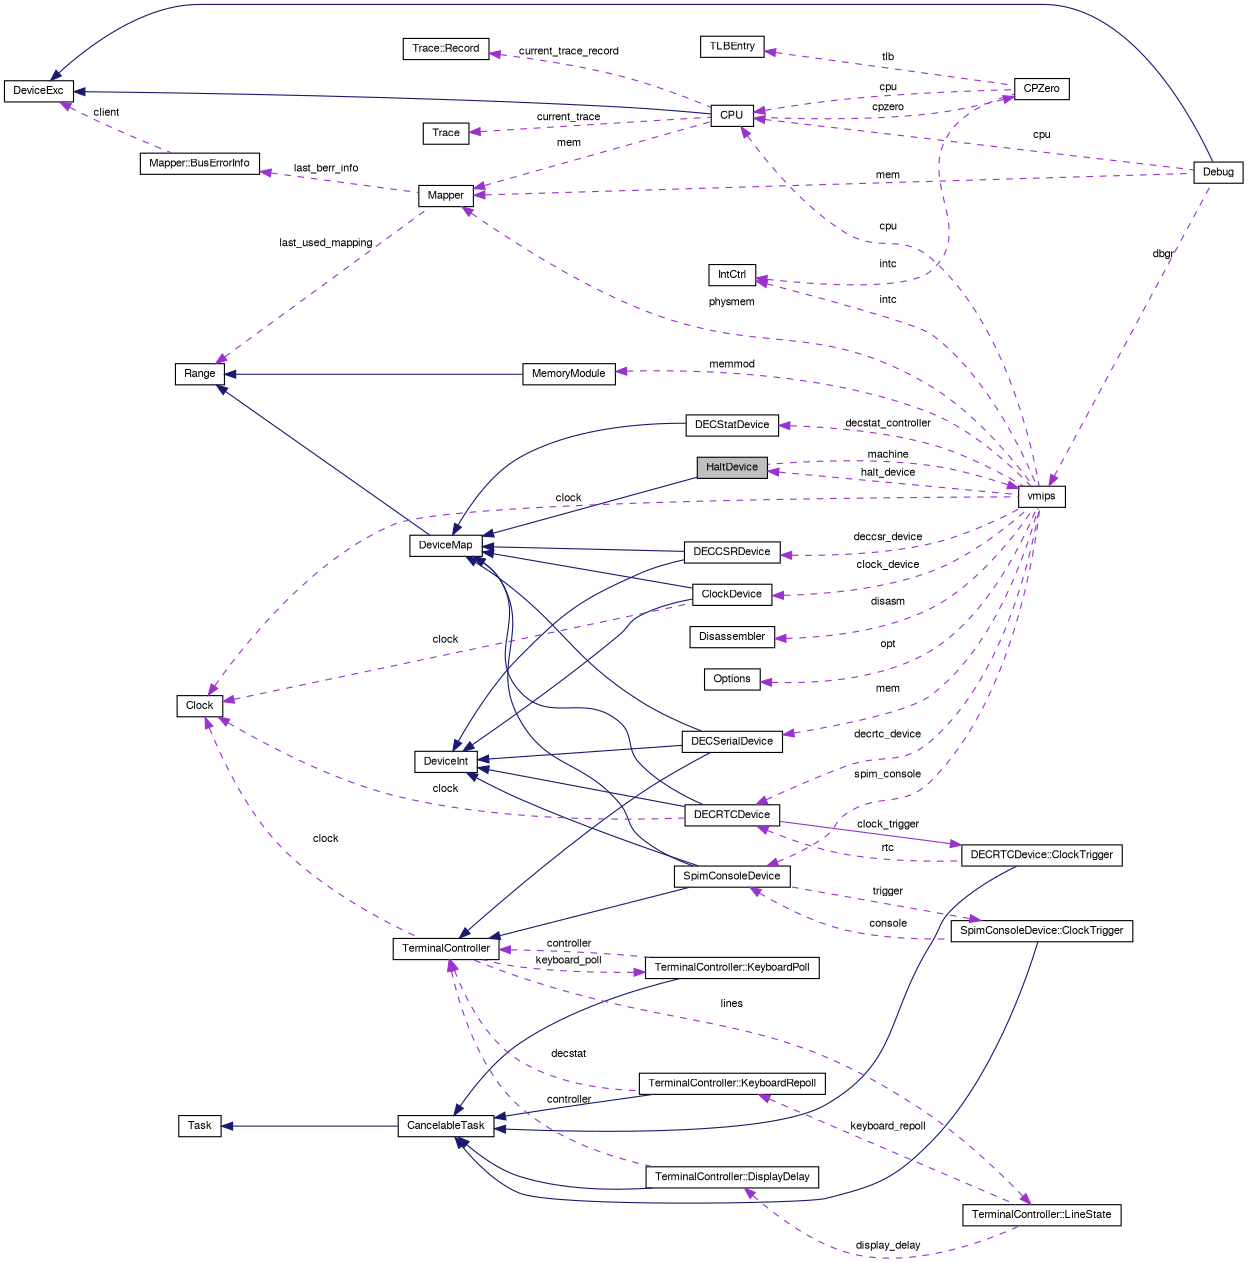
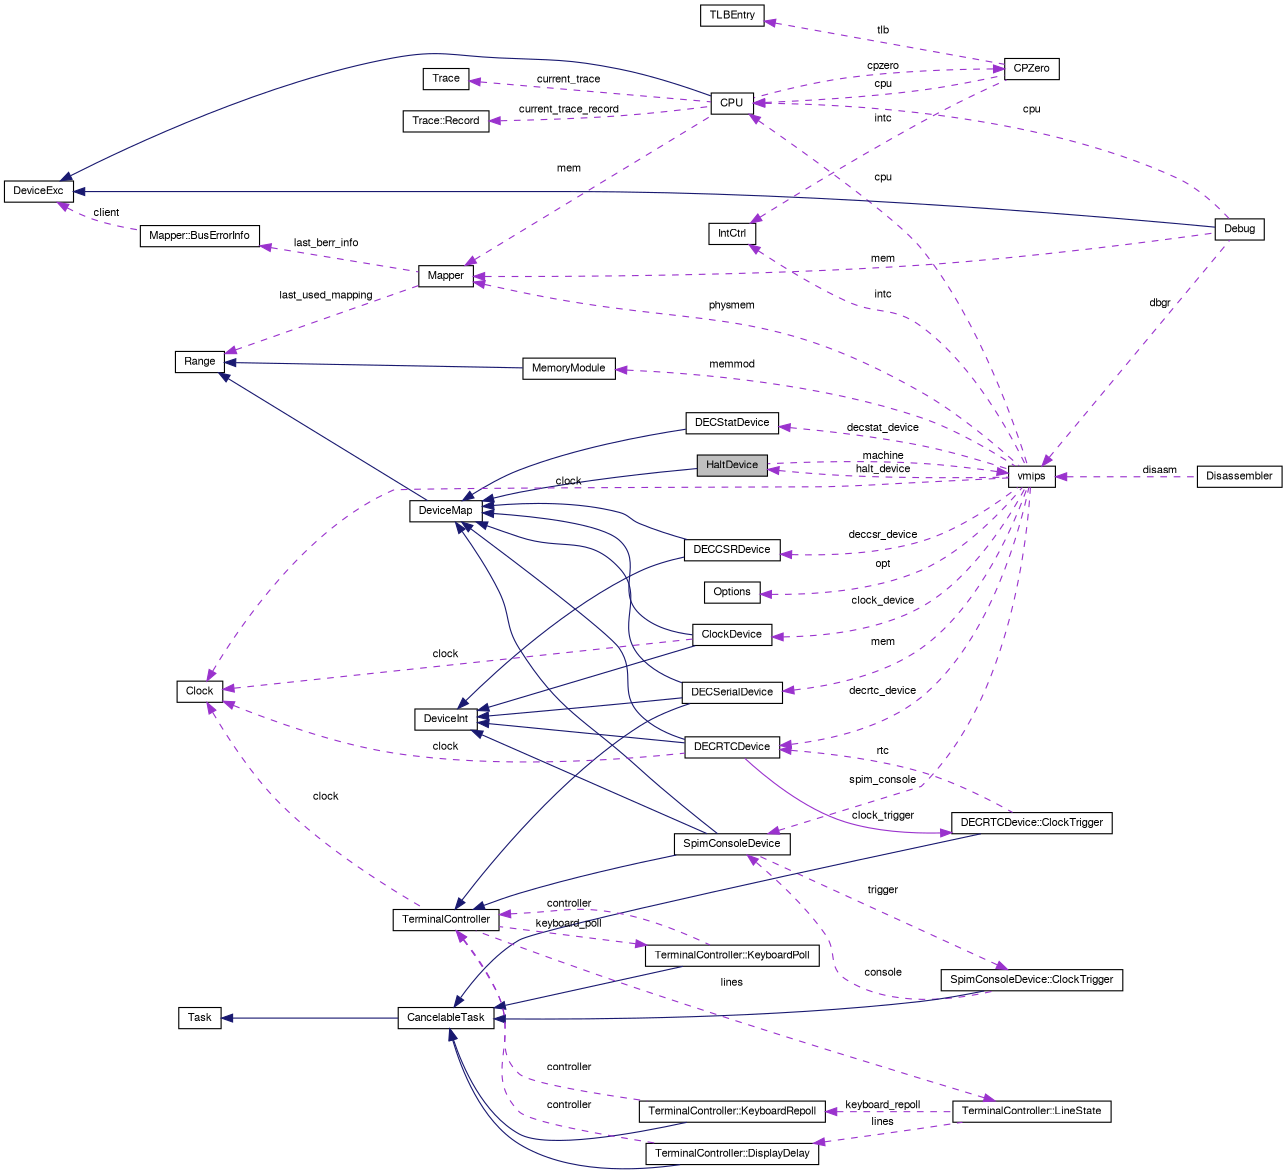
edge "vmips" -> "DECStatDevice": label "decstat_controller" -> "decstat_device"
edge "vmips" -> "Disassembler": reversed
edge "TerminalController::KeyboardRepoll" -> "TerminalController": label "decstat" -> "controller"
edge "TerminalController::LineState" -> "TerminalController::DisplayDelay": label "display_delay" -> "lines"
